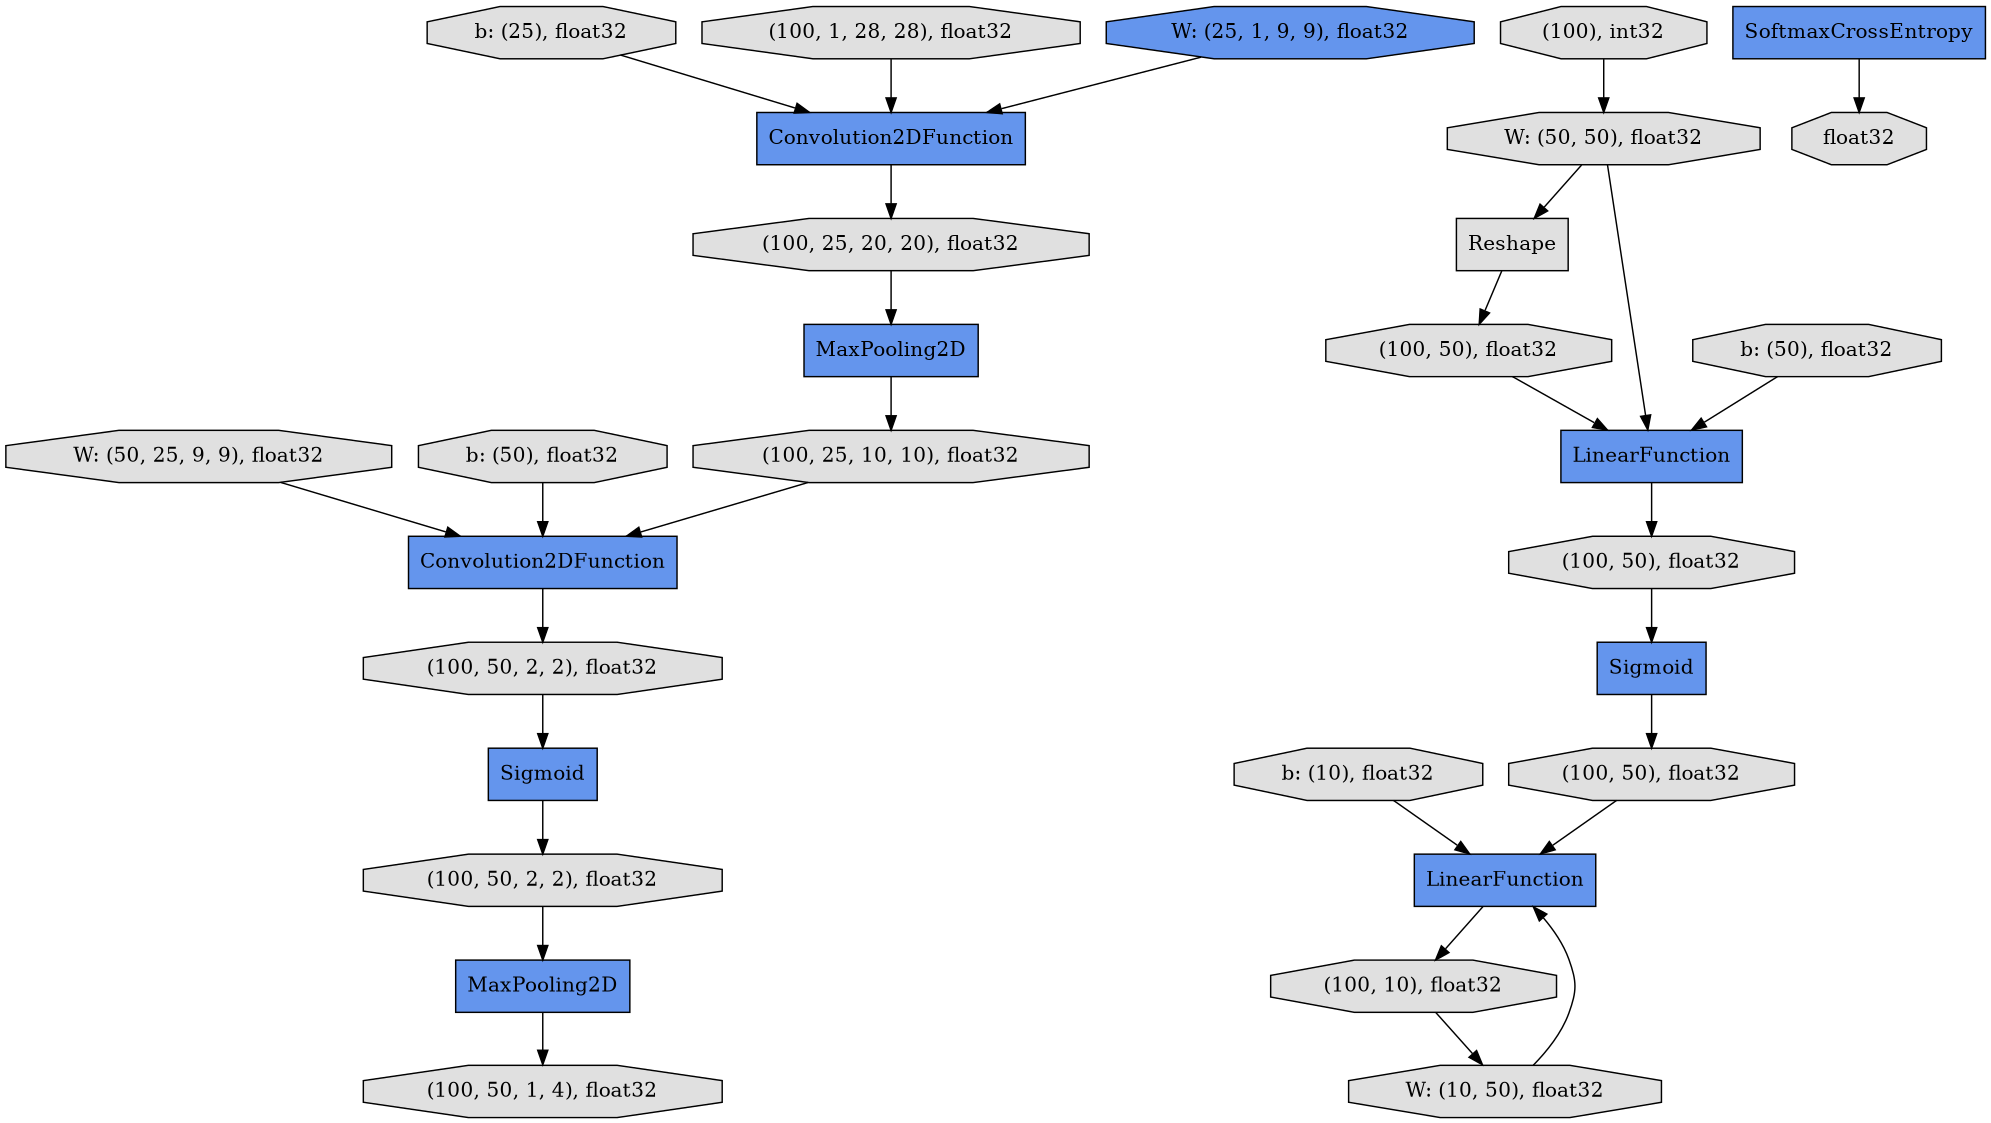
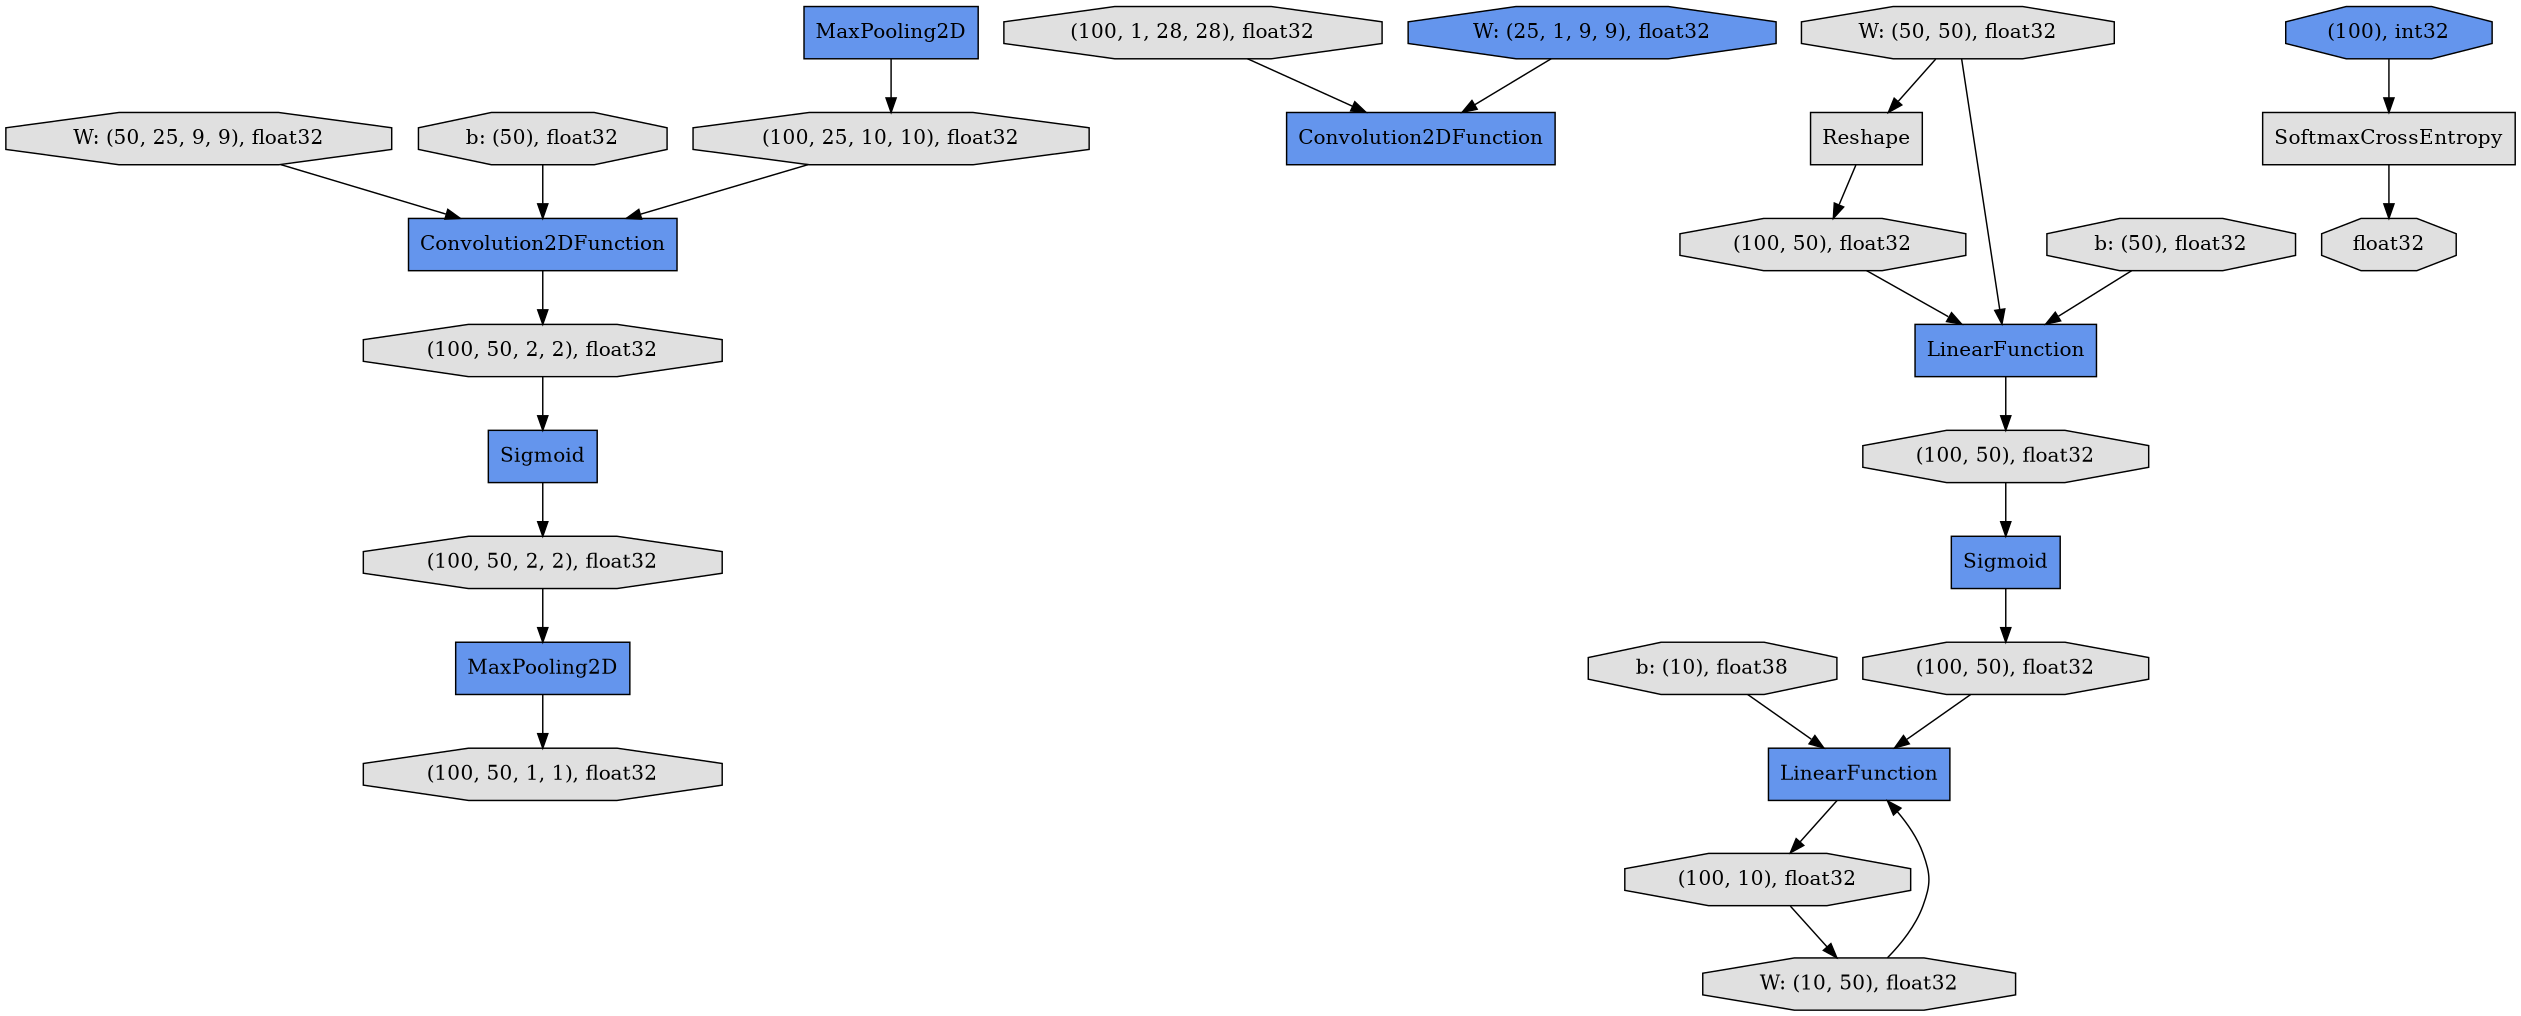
node "b: (25), float32": removed
node "(100), int32": fillcolor #e0e0e0 -> #6495ed
node "SoftmaxCrossEntropy": fillcolor #6495ed -> #e0e0e0
edge "(100), int32" -> "W: (50, 50), float32": now "(100), int32" -> "SoftmaxCrossEntropy"
node "(100, 25, 20, 20), float32": removed
node "b: (10), float32": label "b: (10), float32" -> "b: (10), float38"
node "(100, 50, 1, 4), float32": label "(100, 50, 1, 4), float32" -> "(100, 50, 1, 1), float32"
